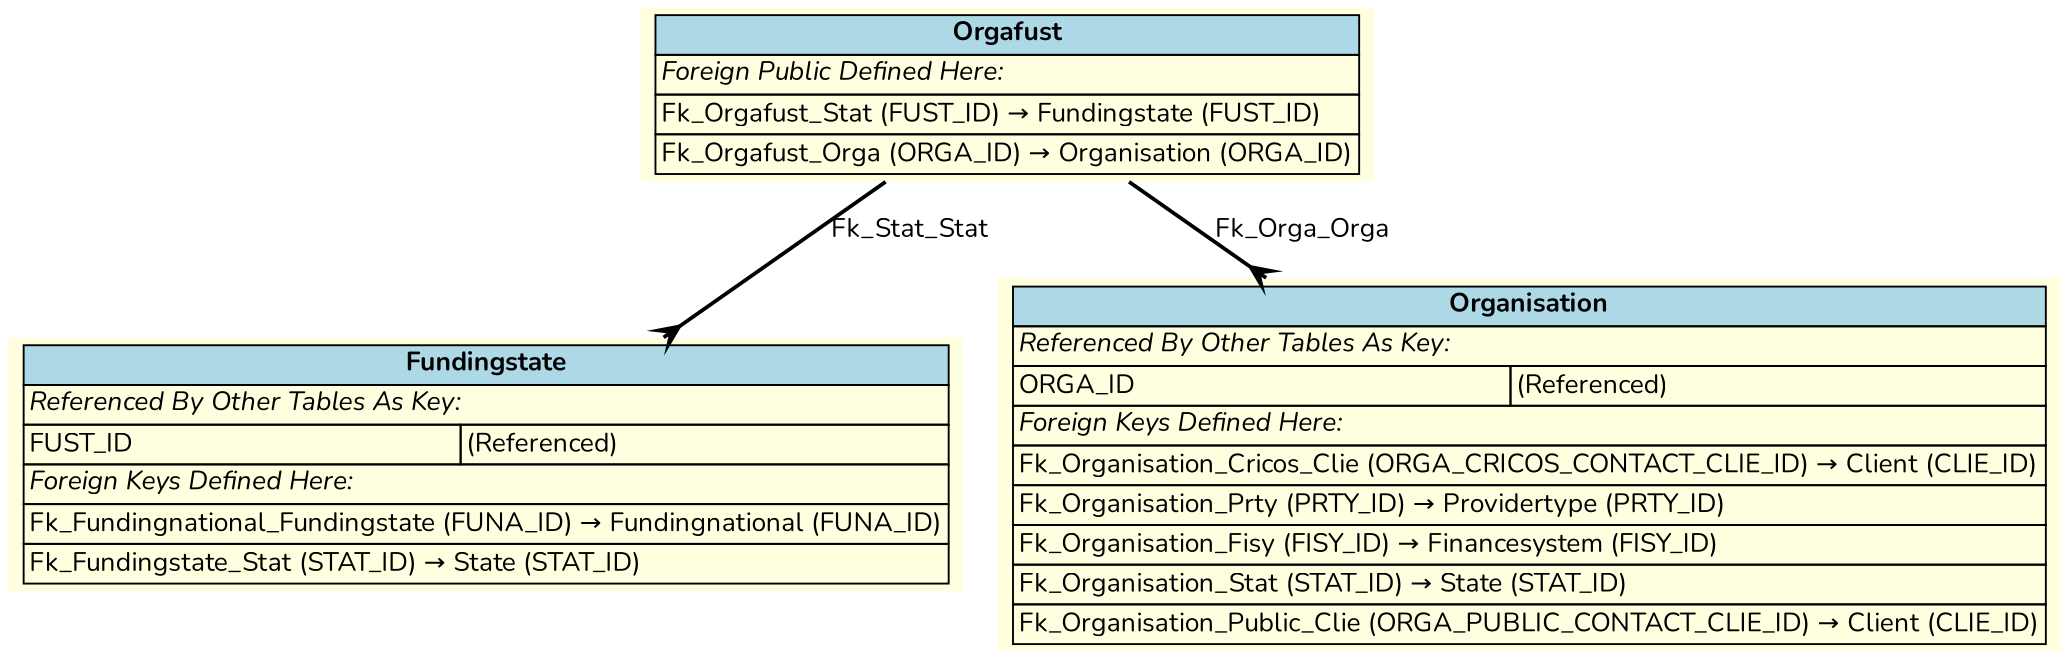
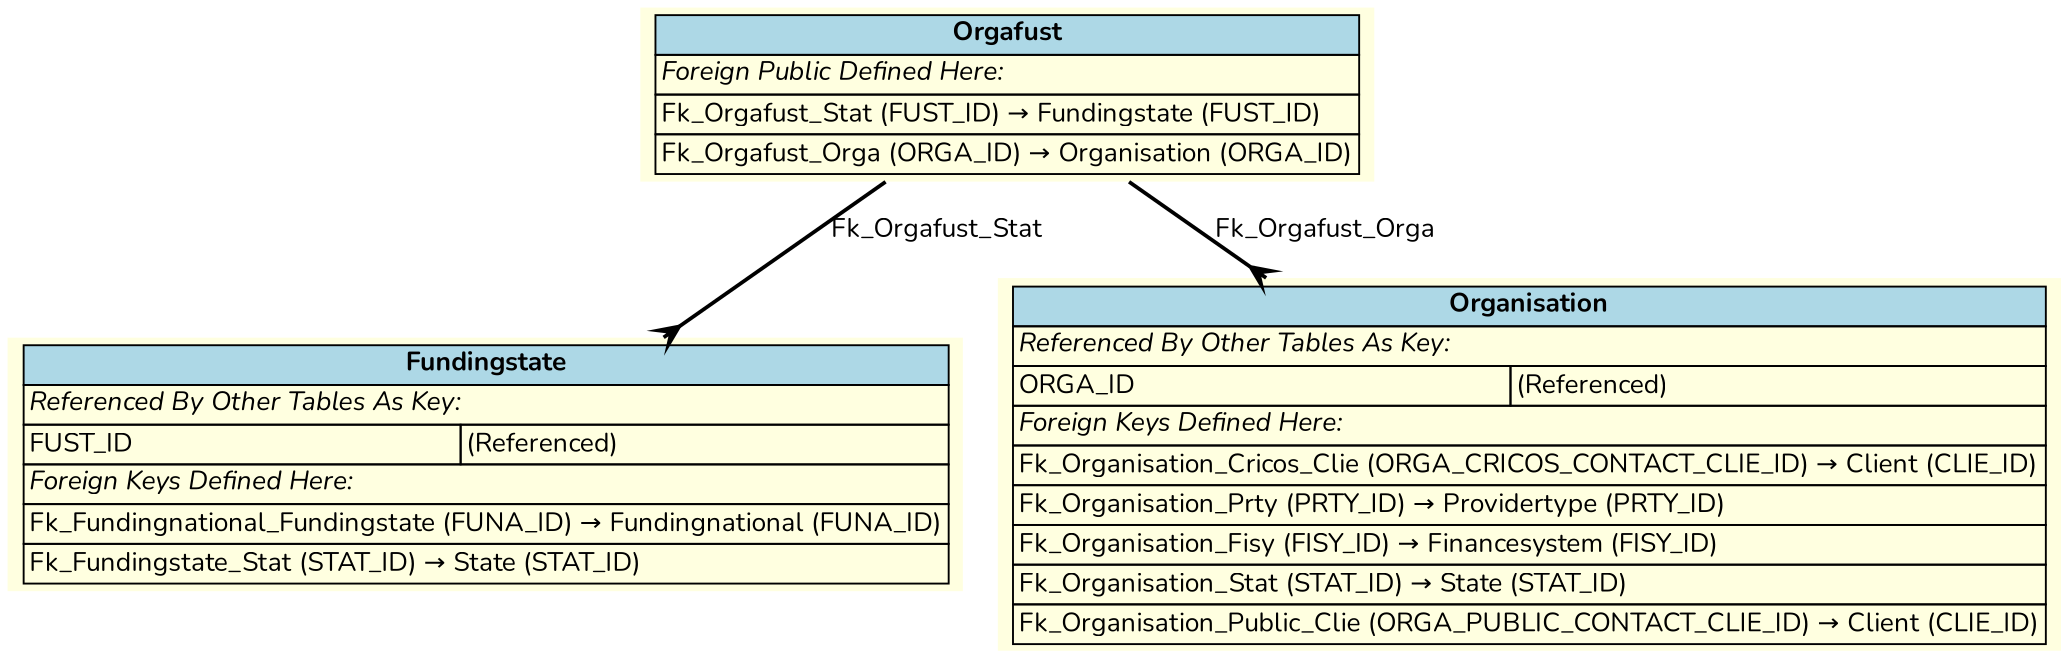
edge "Orgafust" -- "Fundingstate": label " Fk_Stat_Stat " -> " Fk_Orgafust_Stat "
edge "Orgafust" -- "Organisation": label " Fk_Orga_Orga " -> " Fk_Orgafust_Orga "
